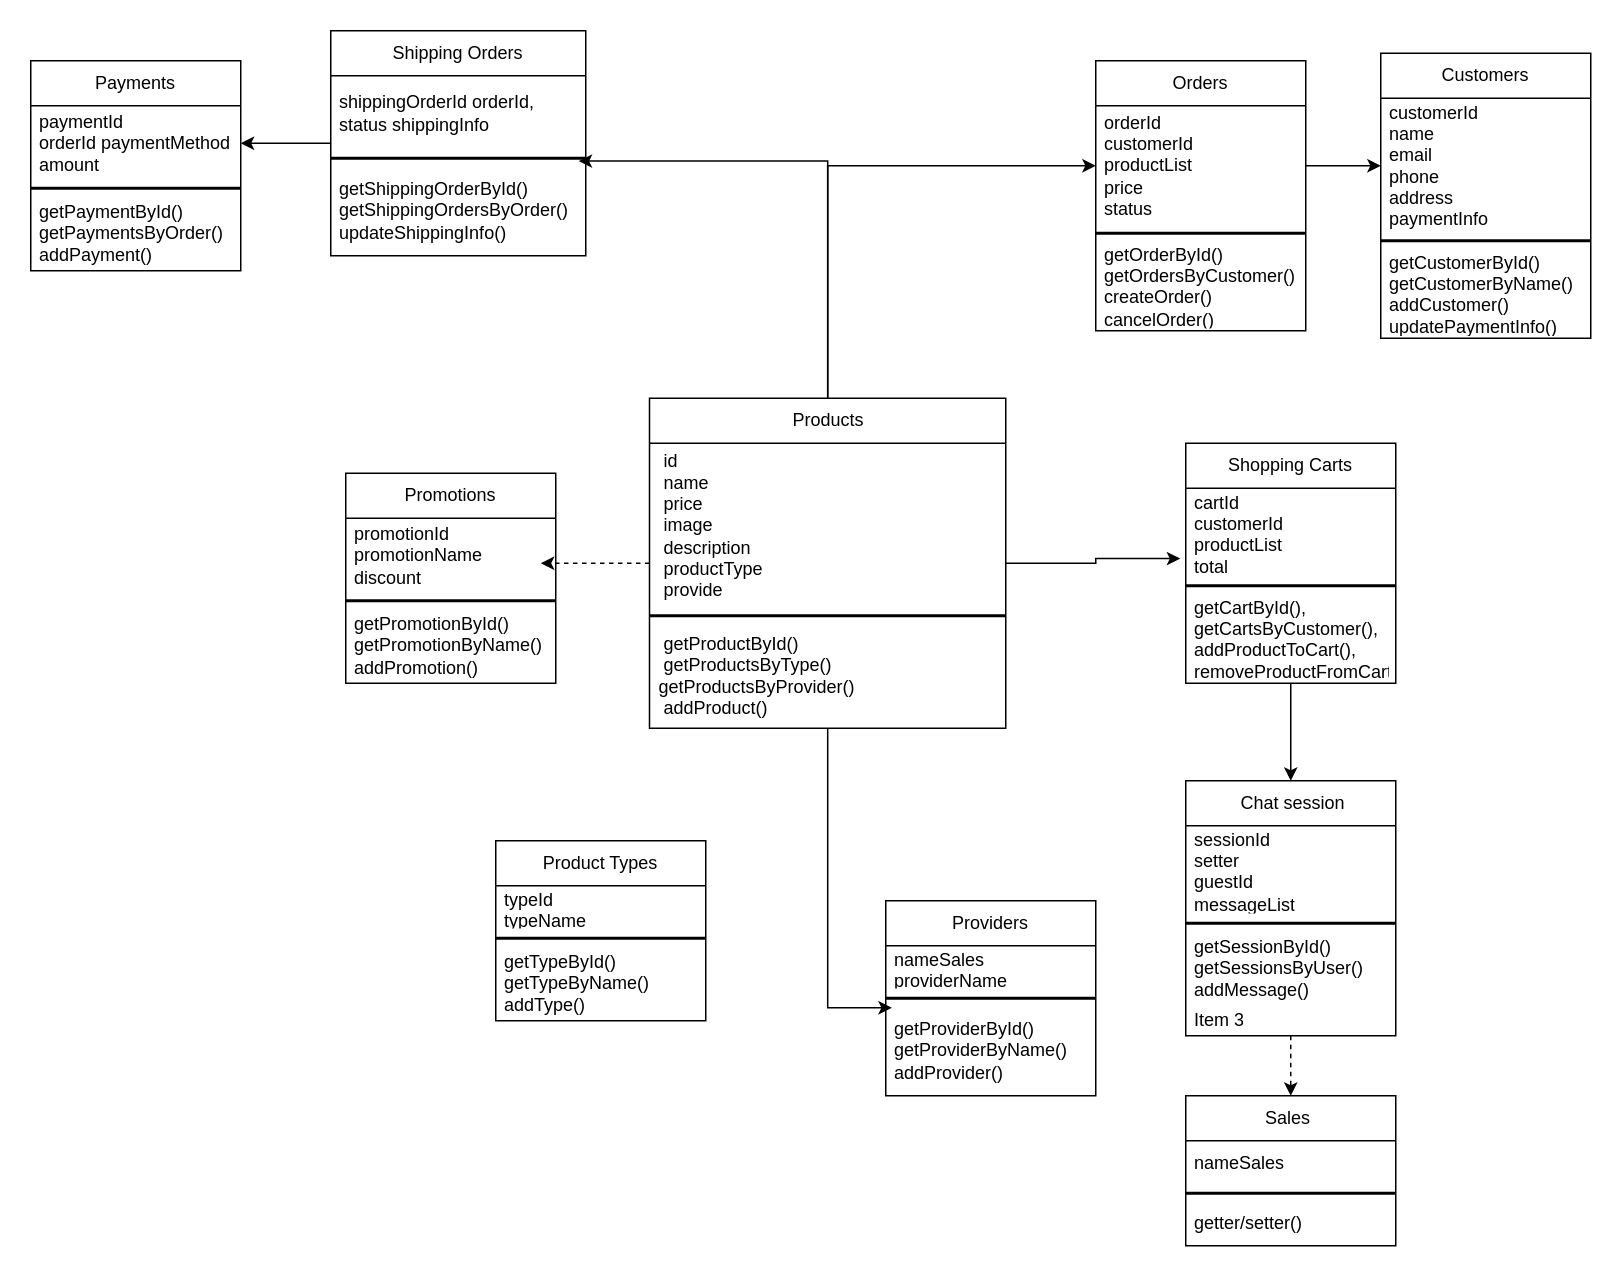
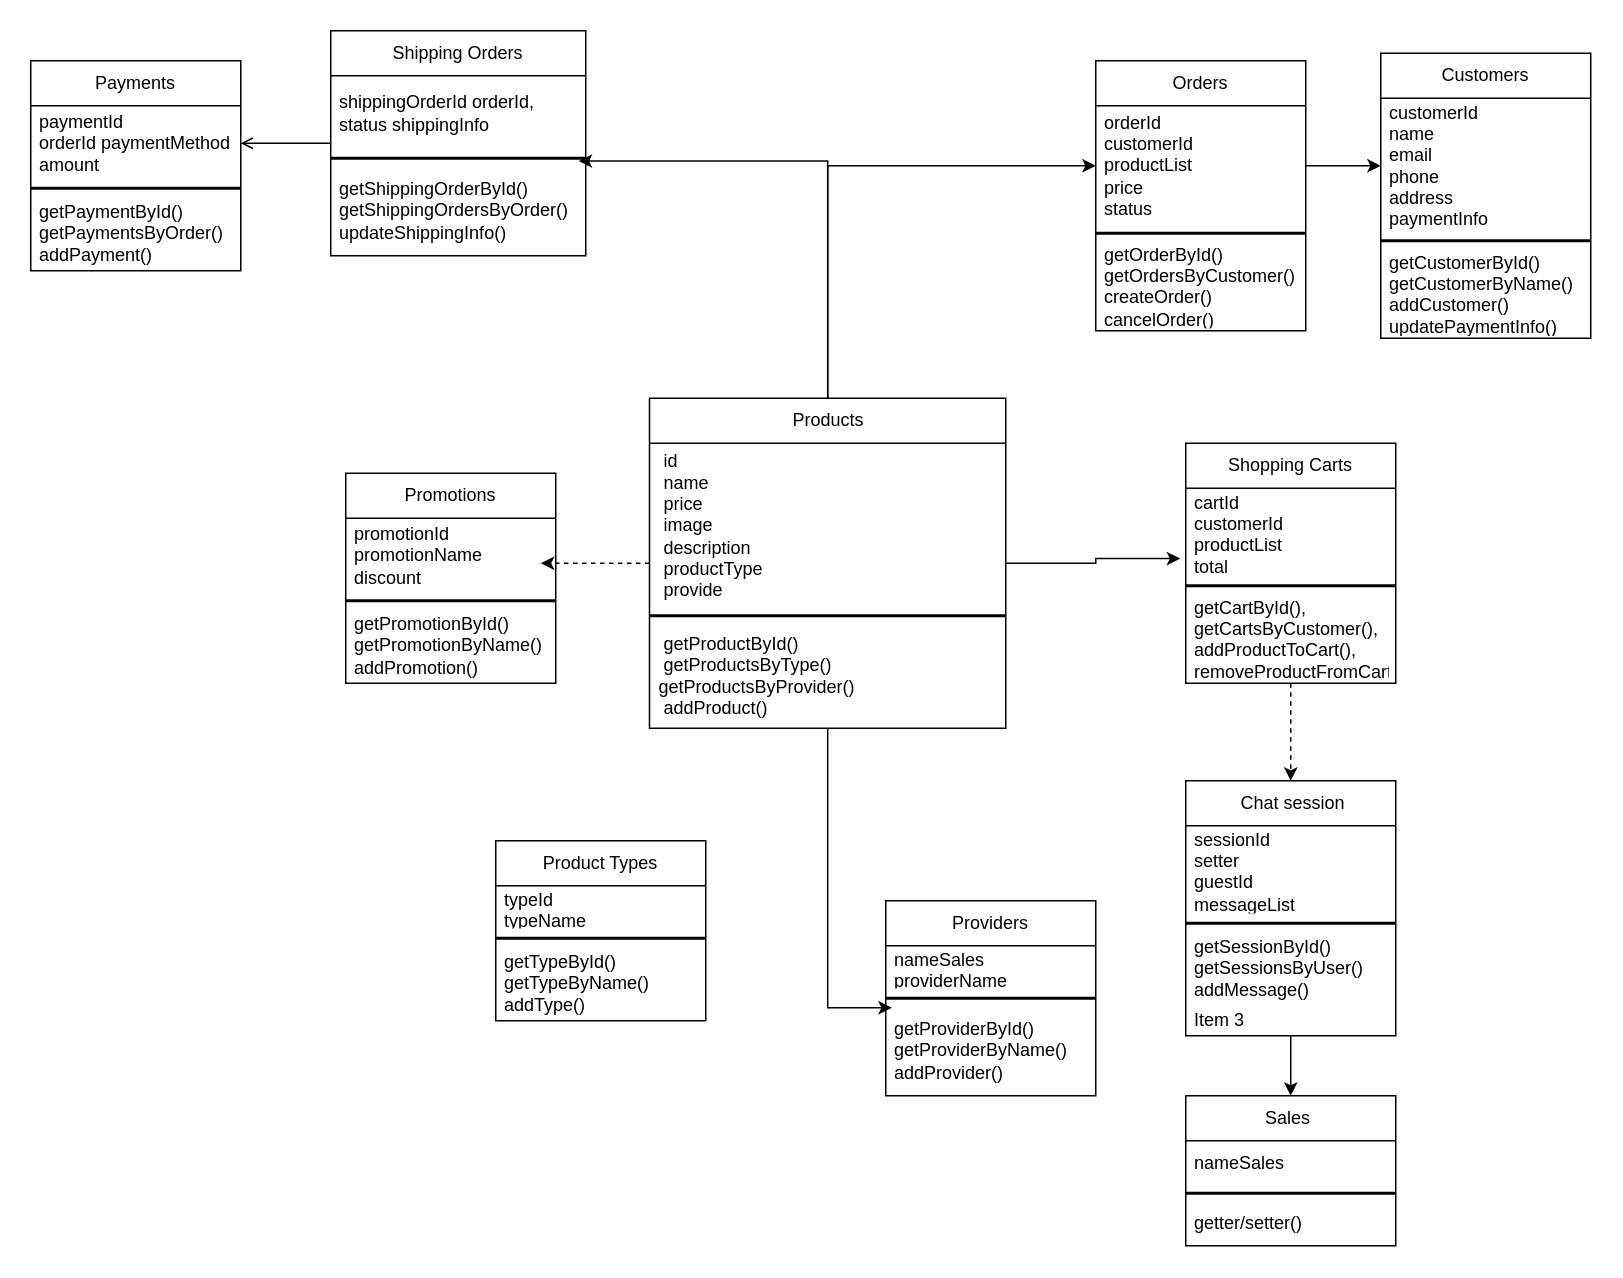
edge "Shipping Orders" -> "paymentId orderId paymentMethod amount": arrowhead classic -> open
edge "Shopping Carts" -> "Chat session": style solid -> dashed
edge "Chat session" -> "Sales": style dashed -> solid
